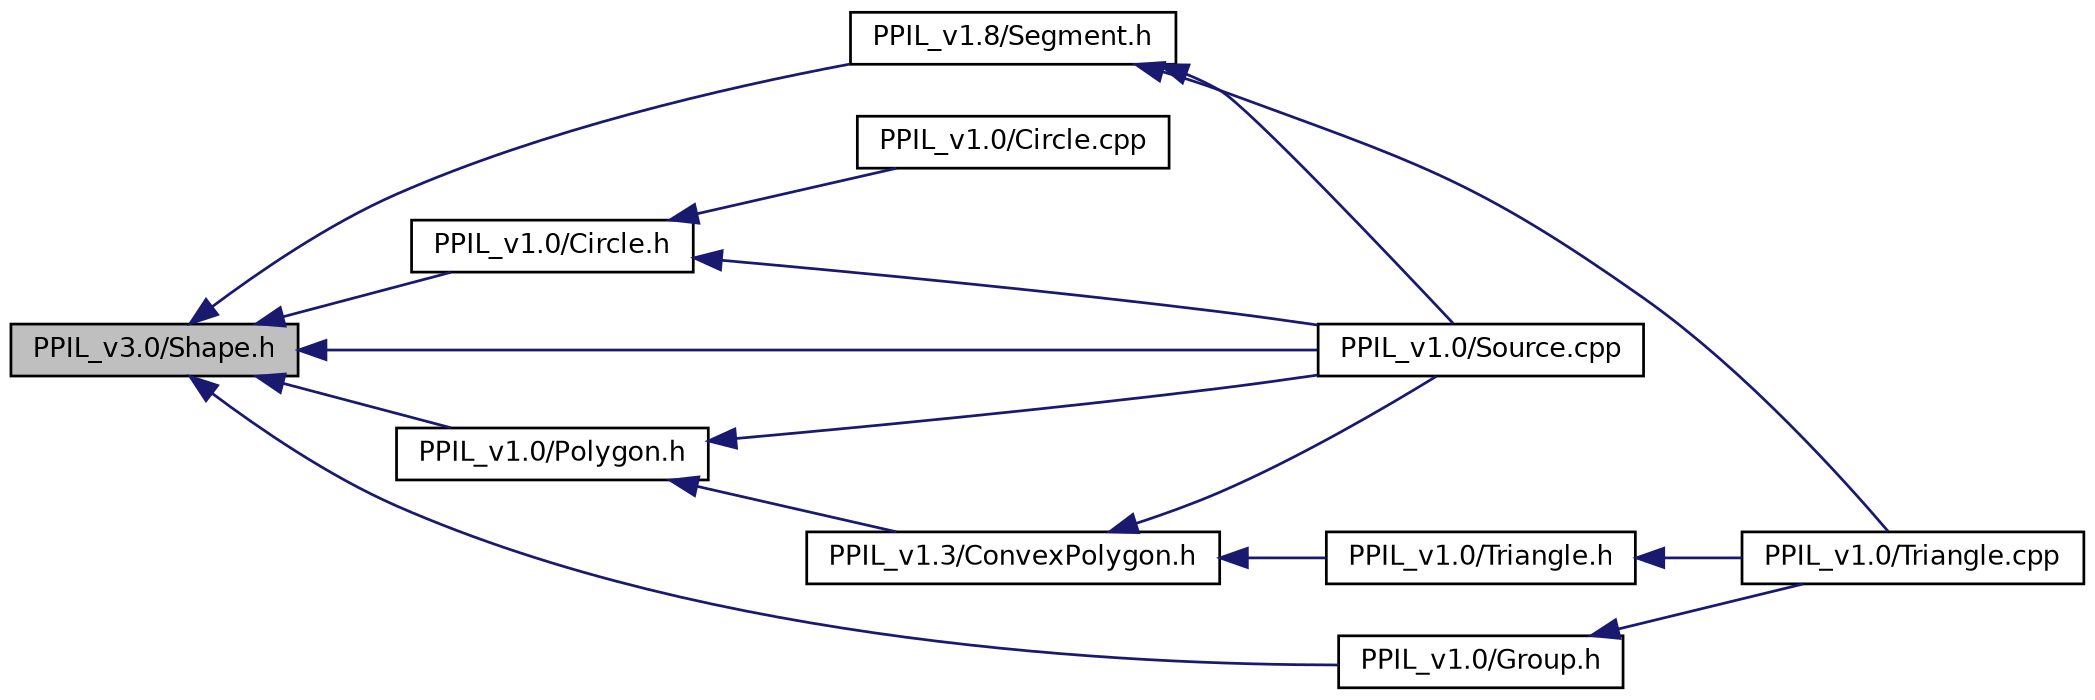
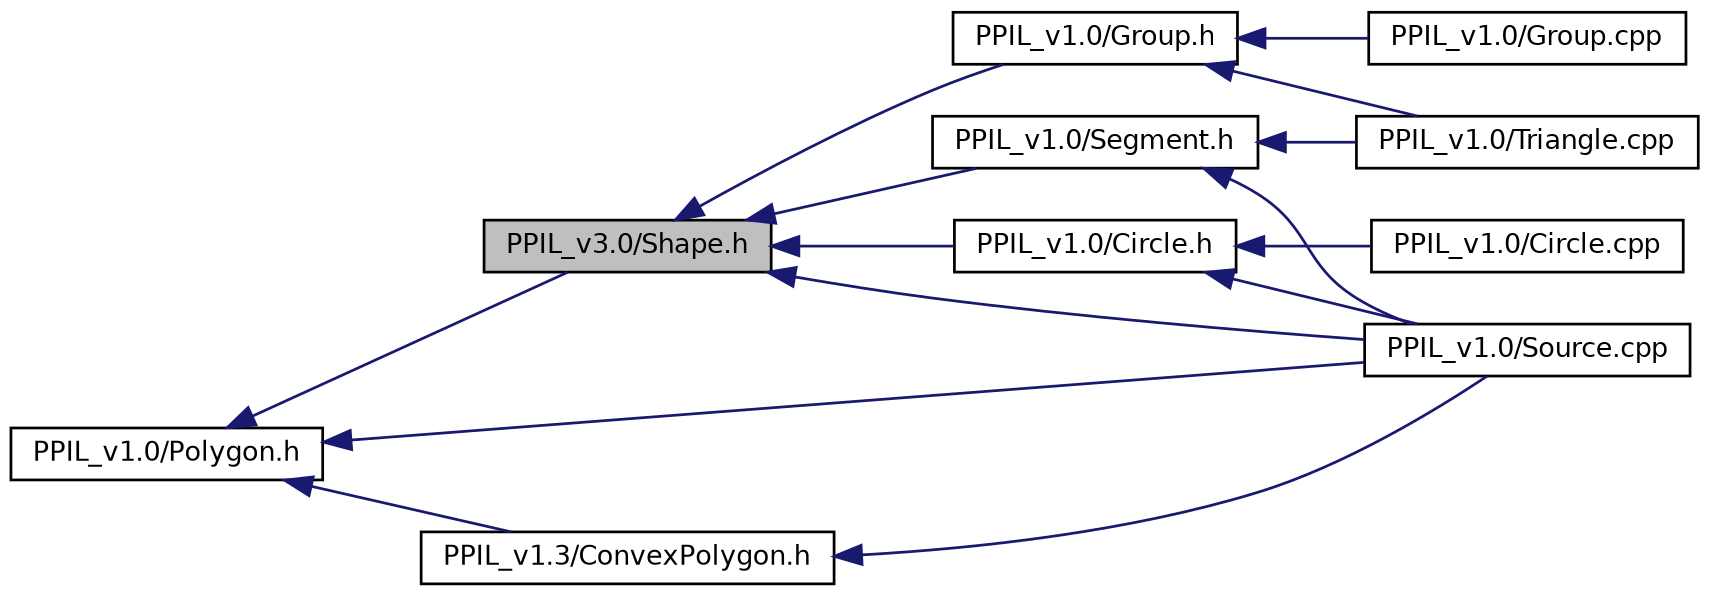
node "PPIL_v1.8/Segment.h": label "PPIL_v1.8/Segment.h" -> "PPIL_v1.0/Segment.h"
node "PPIL_v1.0/Group.cpp": added
edge "PPIL_v1.0/Polygon.h" -> "PPIL_v3.0/Shape.h": reversed
node "PPIL_v1.0/Triangle.h": removed
